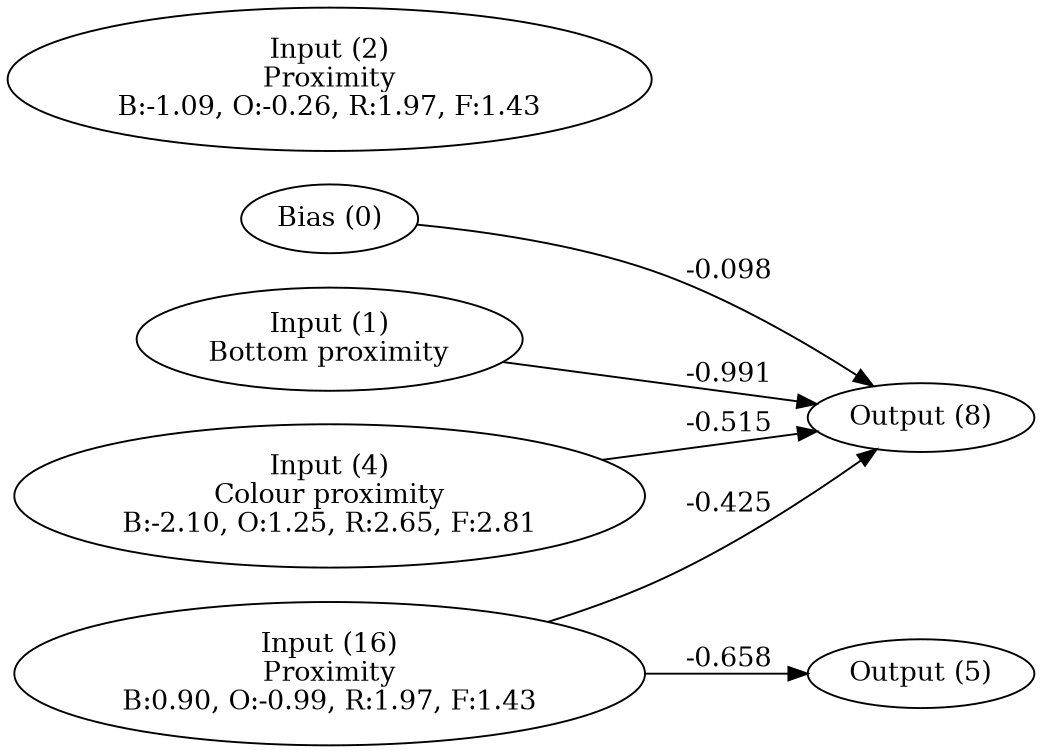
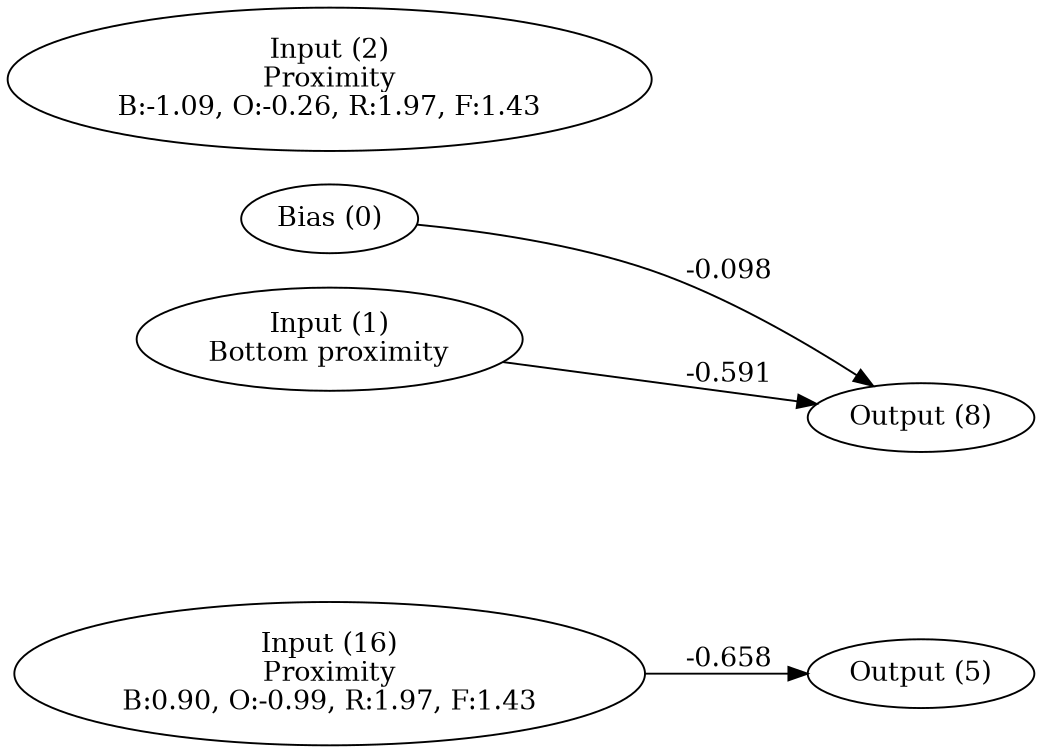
edge "Input (1) Bottom proximity" -> "Output (8)": label "-0.991" -> "-0.591"
node "Input (4) Colour proximity B:-2.10, O:1.25, R:2.65, F:2.81": removed
edge "Input (16) Proximity B:0.90, O:-0.99, R:1.97, F:1.43" -> "Output (8)": removed, label "-0.425"
